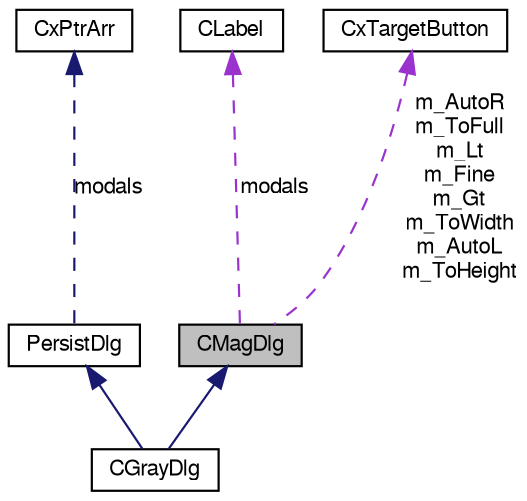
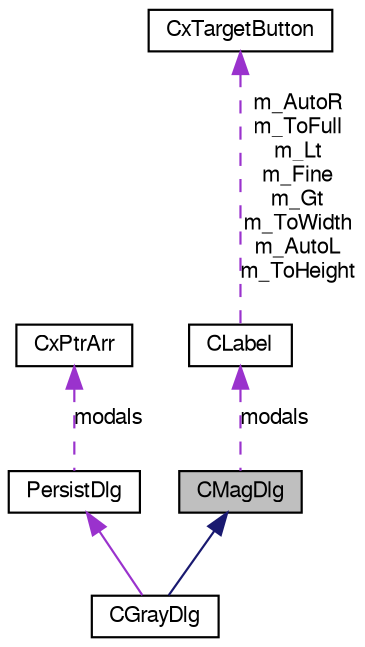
edge "PersistDlg" -> "CxPtrArr": color midnightblue -> darkorchid3
edge "CMagDlg" -> "CxTargetButton": now "CLabel" -> "CxTargetButton"
edge "CGrayDlg" -> "PersistDlg": color midnightblue -> darkorchid3
